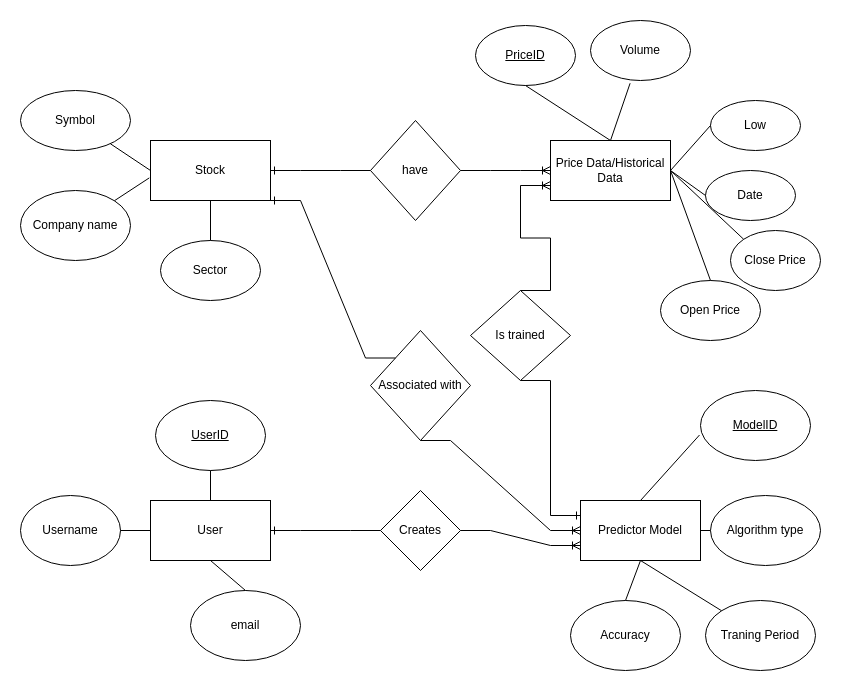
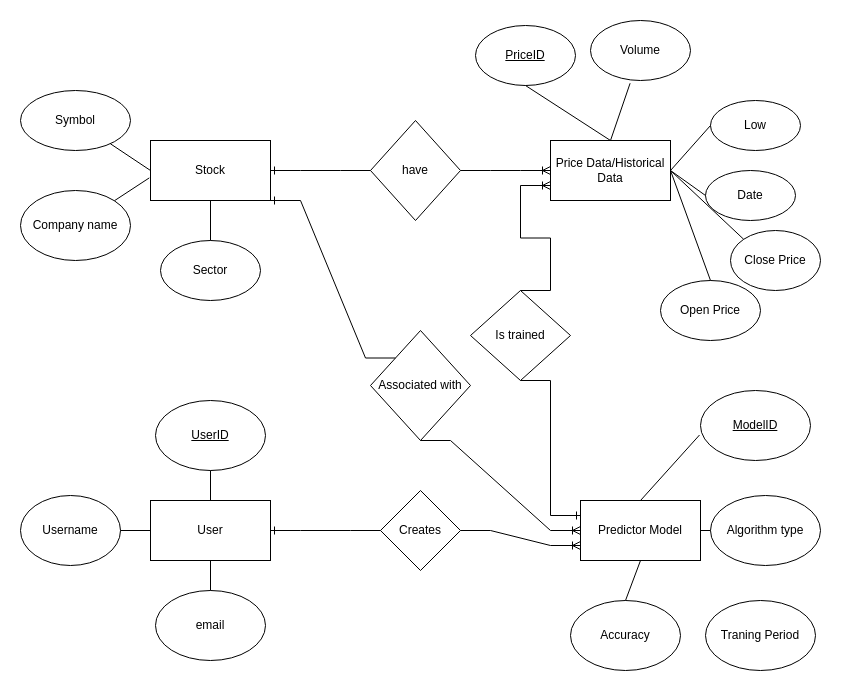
edge "Predictor Model" -- "Traning Period": removed
node "email": moved (246, 626) -> (211, 626)
